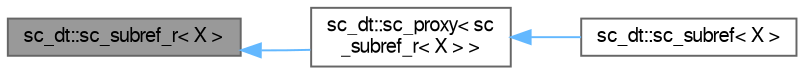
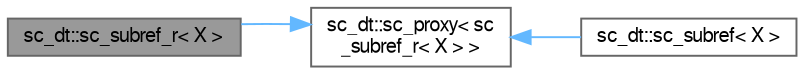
edge "sc_dt::sc_proxy< sc _subref_r< X > >" -> "sc_dt::sc_subref_r< X >": reversed
